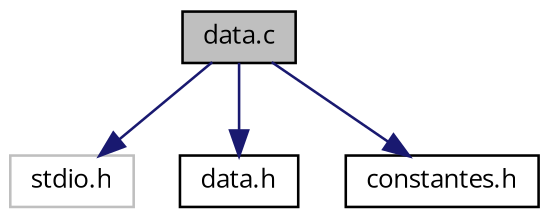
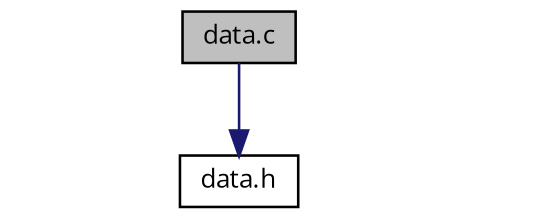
node "stdio.h": removed
node "constantes.h": removed
